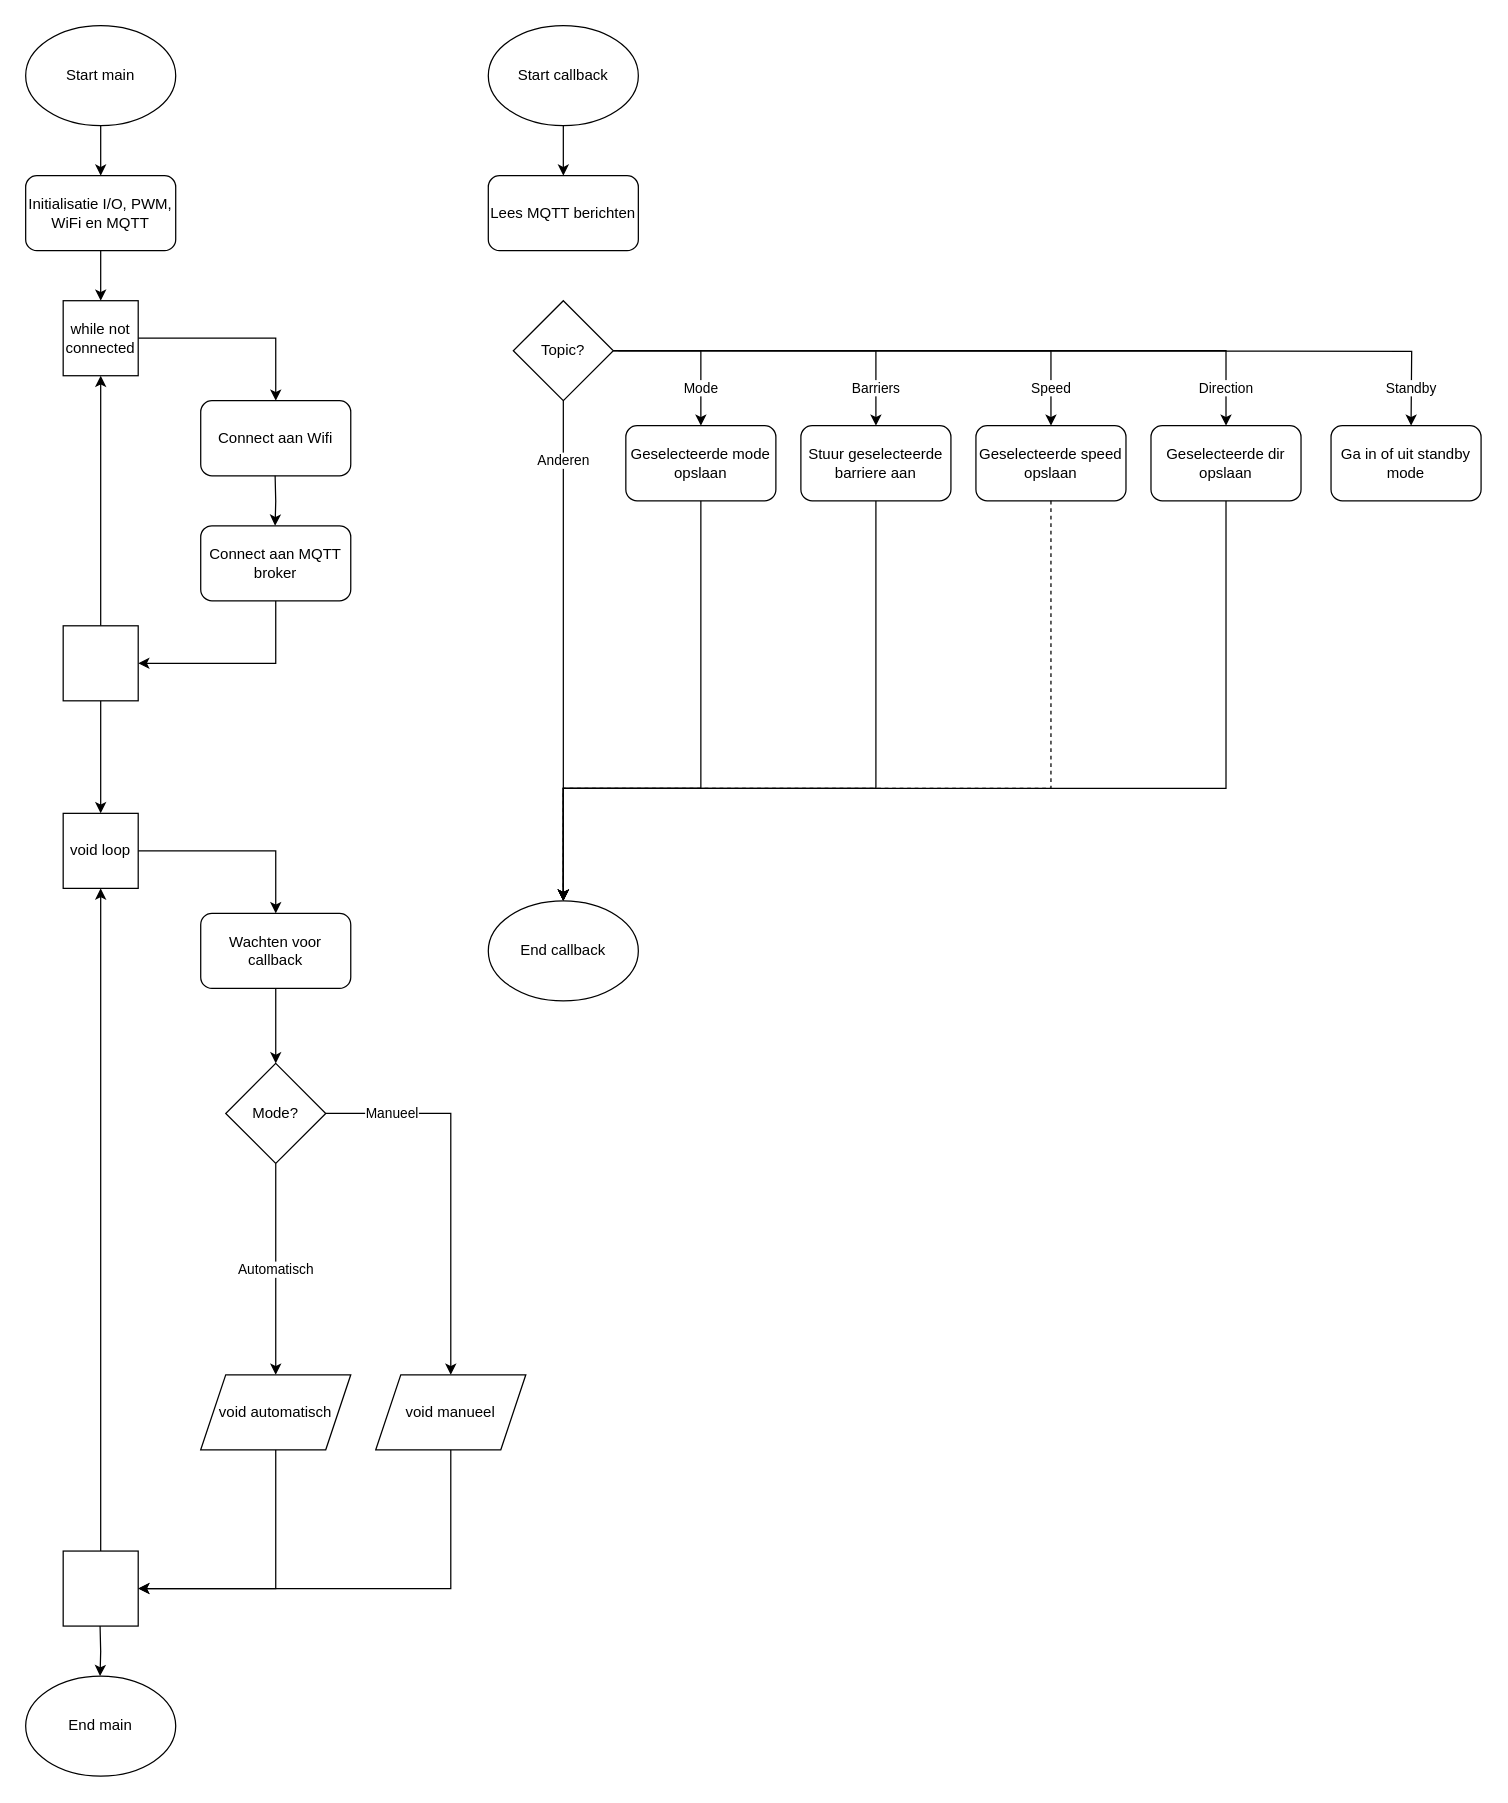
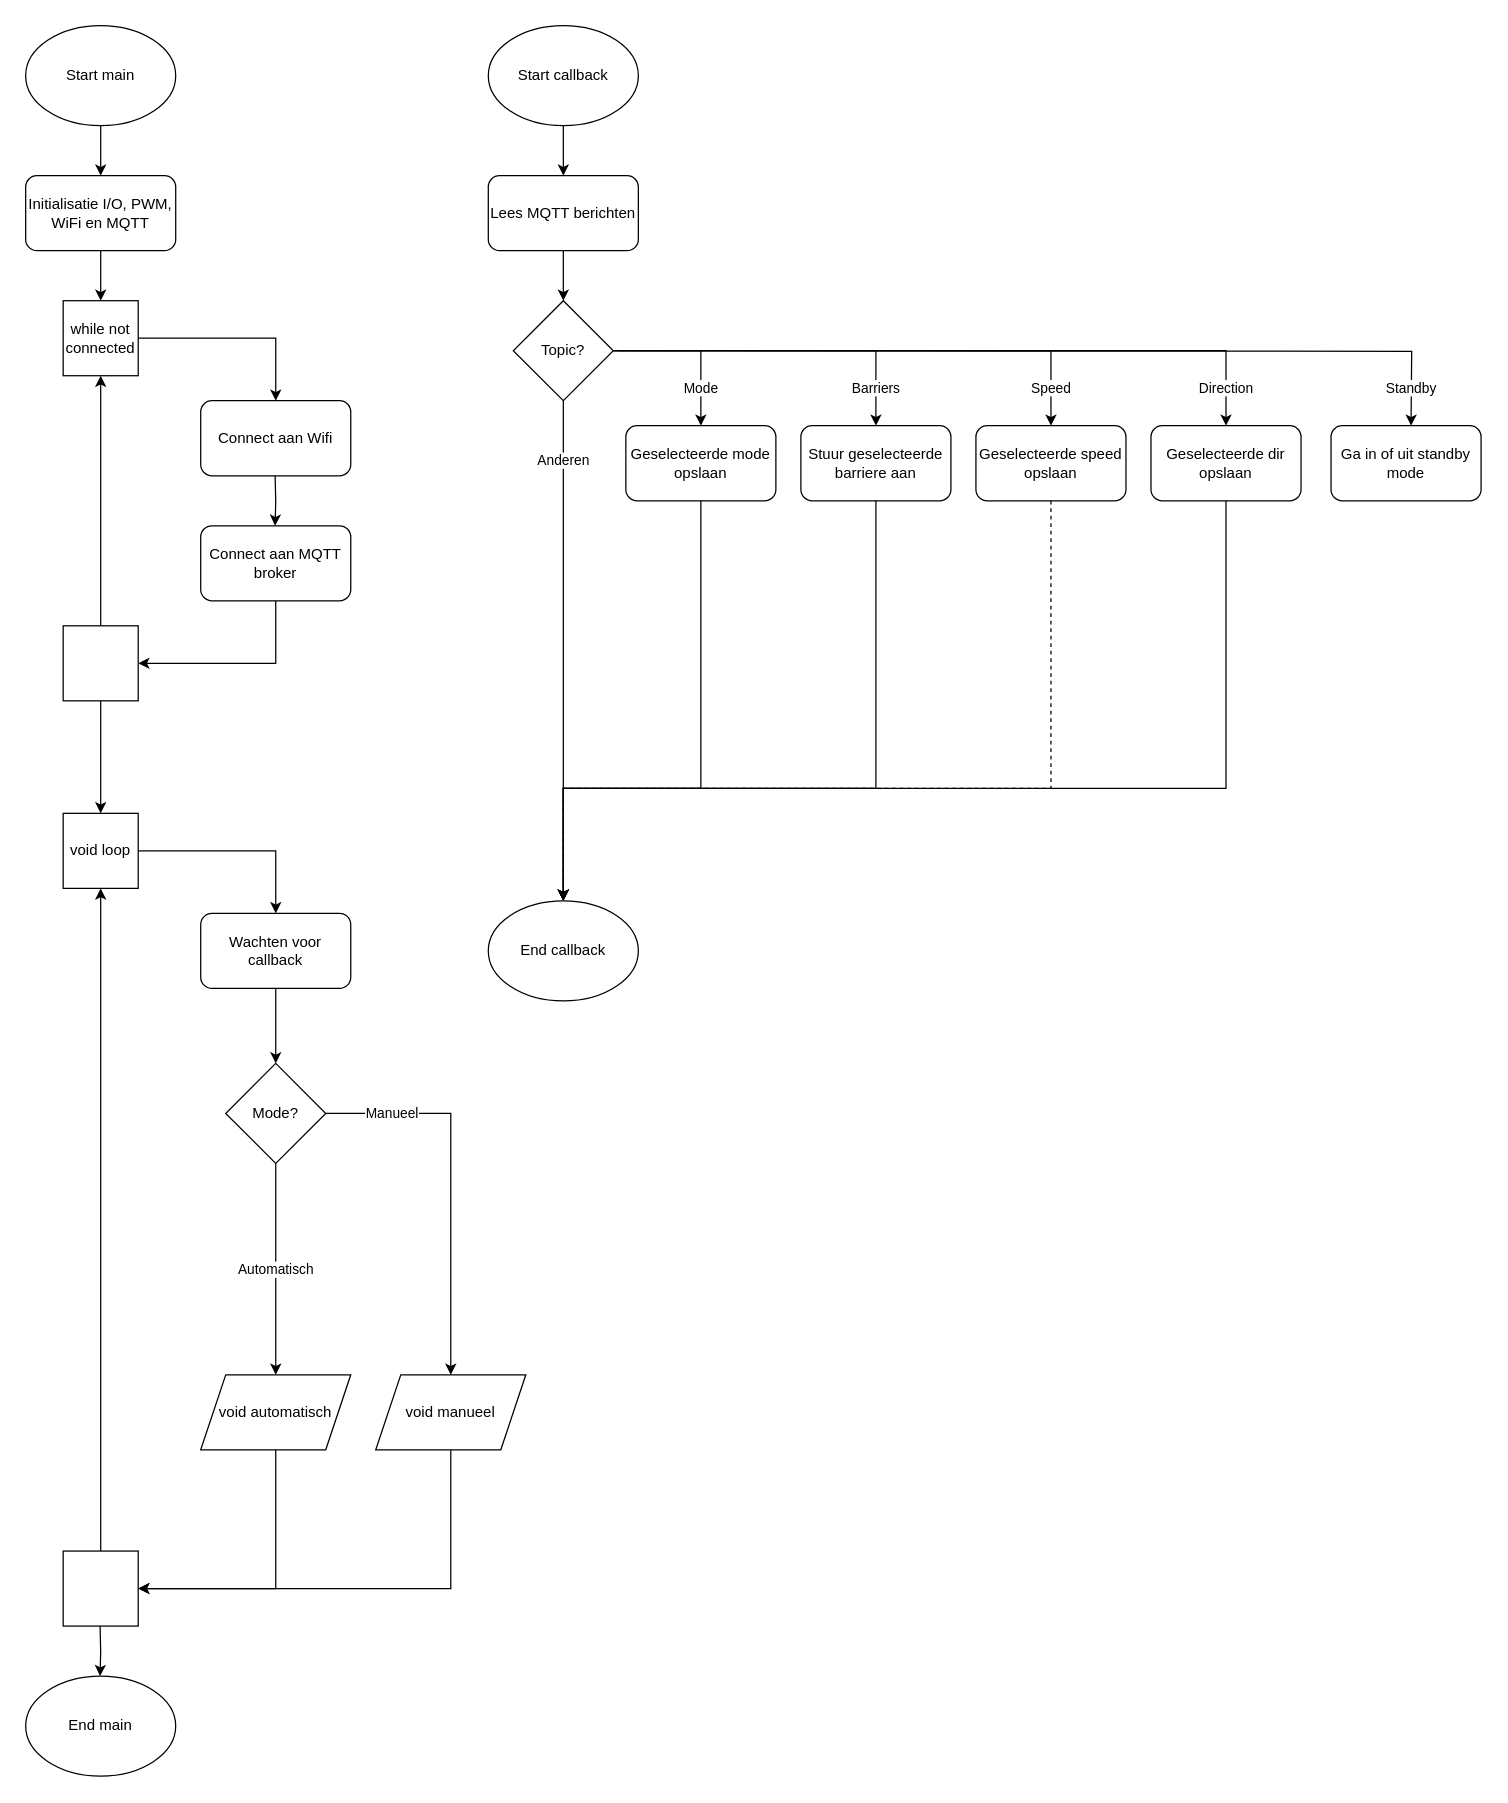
edge "Lees MQTT berichten" -> "Topic?": added
